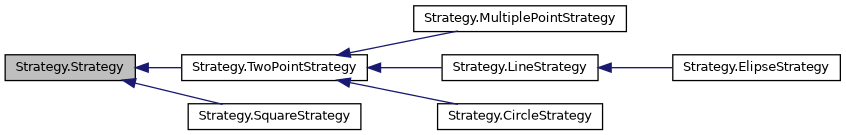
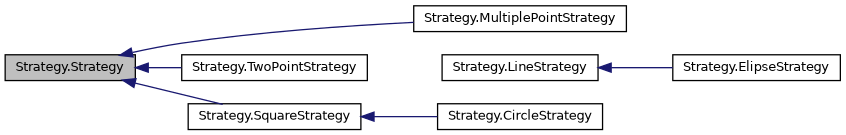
edge "Strategy.MultiplePointStrategy" -> "Strategy.TwoPointStrategy": now "Strategy.MultiplePointStrategy" -> "Strategy.Strategy"
edge "Strategy.LineStrategy" -> "Strategy.TwoPointStrategy": removed
edge "Strategy.CircleStrategy" -> "Strategy.TwoPointStrategy": now "Strategy.CircleStrategy" -> "Strategy.SquareStrategy"
